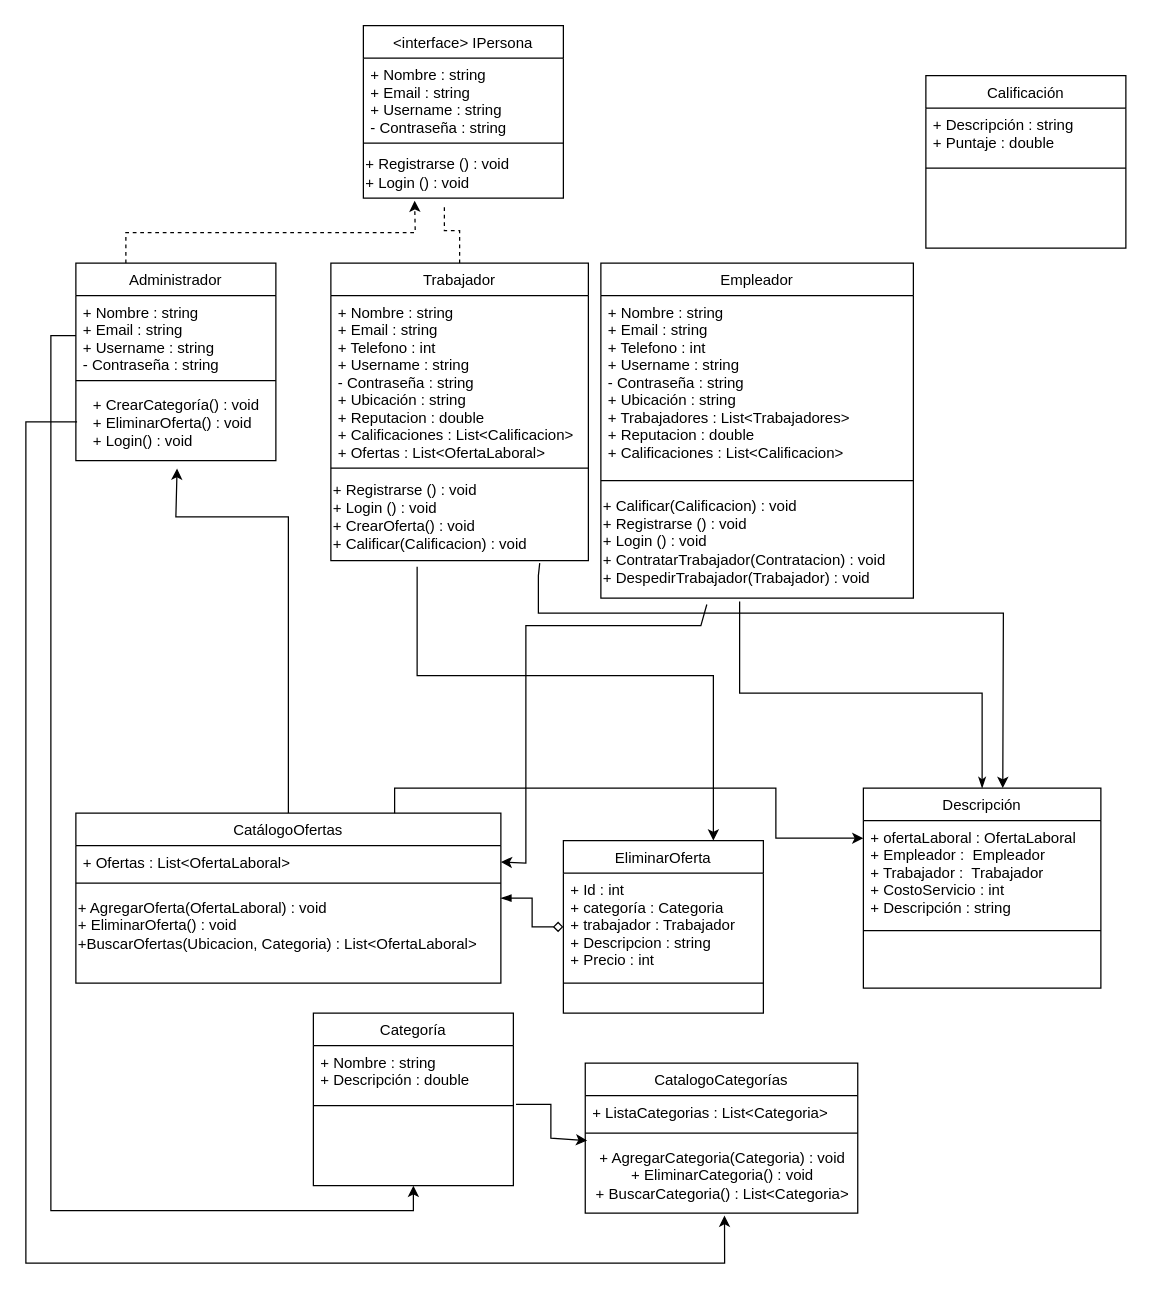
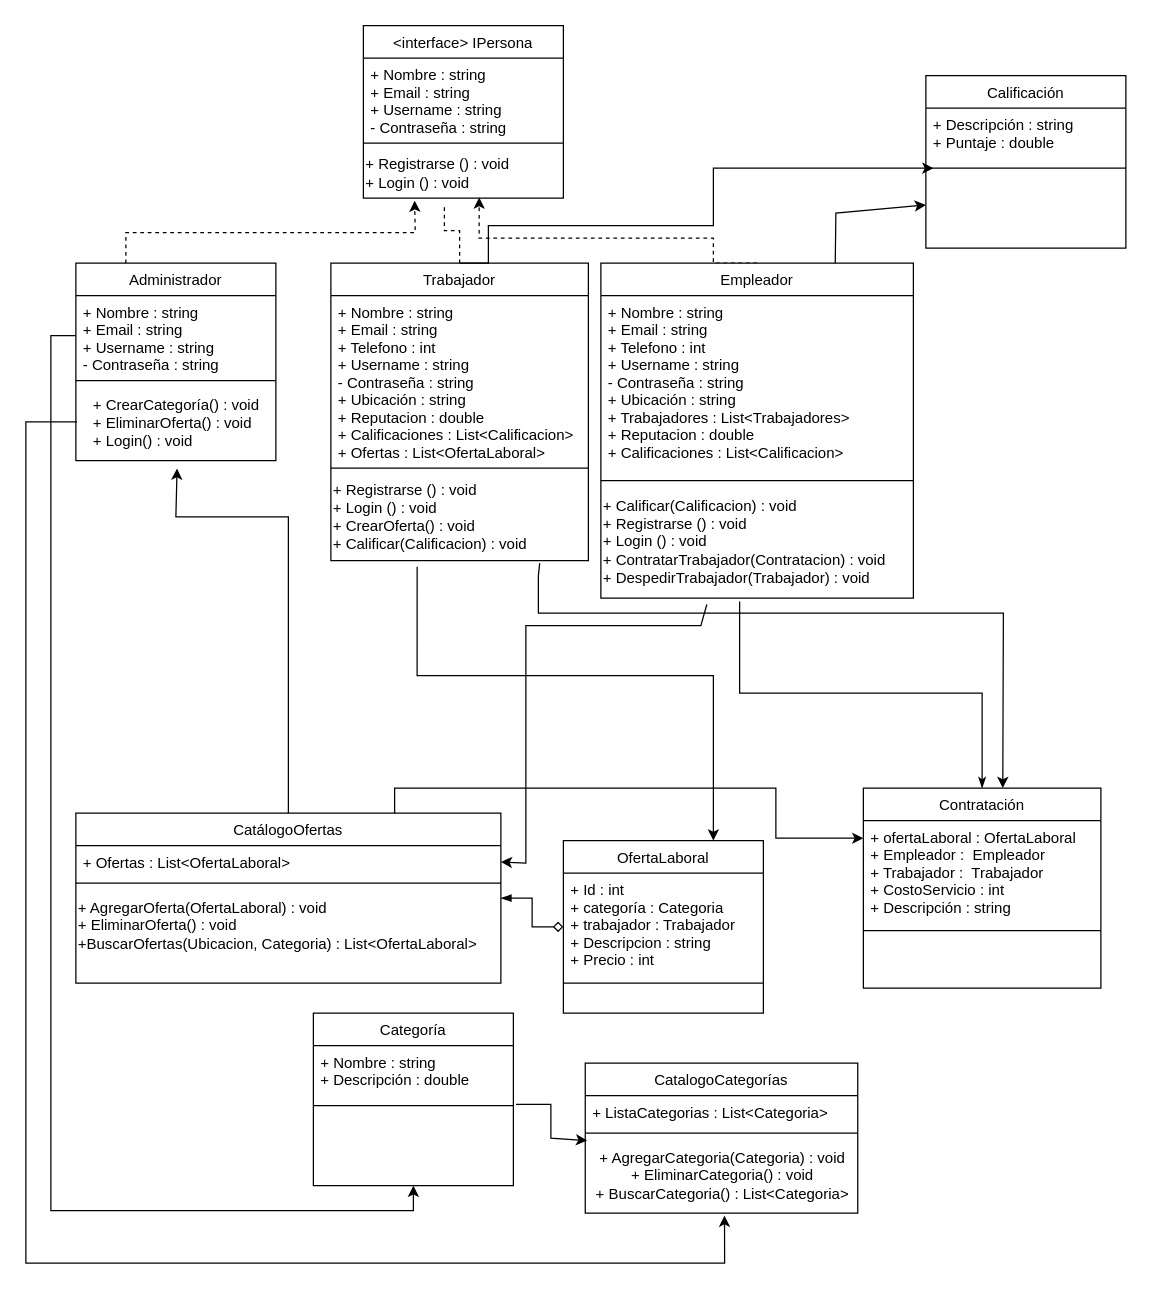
edge "Empleador" -> "Calificación": added
edge "Trabajador" -> "+ Descripción : string + Puntaje : double": added
edge "Empleador" -> "+ Registrarse () : void + Login () : void": added
node "Descripción": label "Descripción" -> "Contratación"
node "EliminarOferta": label "EliminarOferta" -> "OfertaLaboral"
